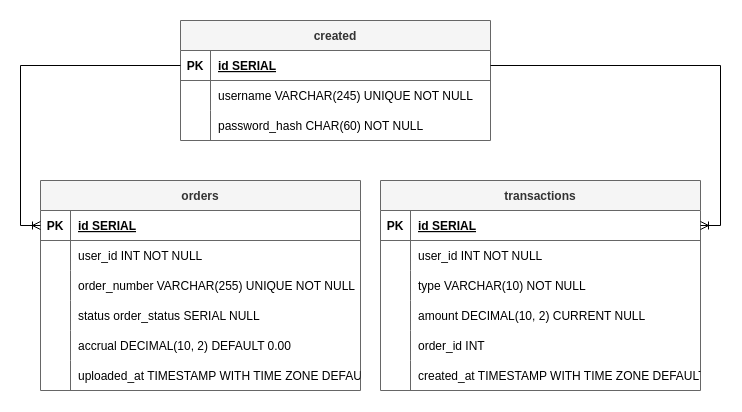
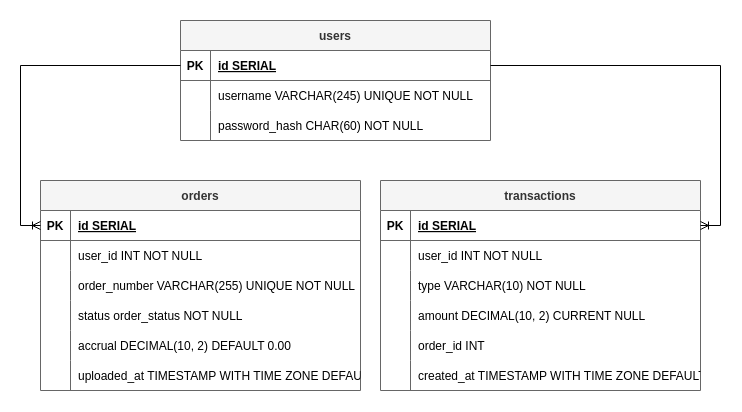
node "created": label "created" -> "users"
node "status order_status SERIAL NULL": label "status order_status SERIAL NULL" -> "status order_status NOT NULL"
